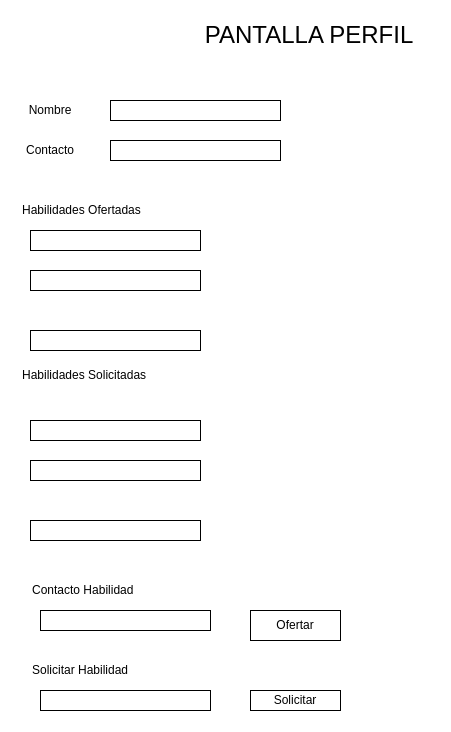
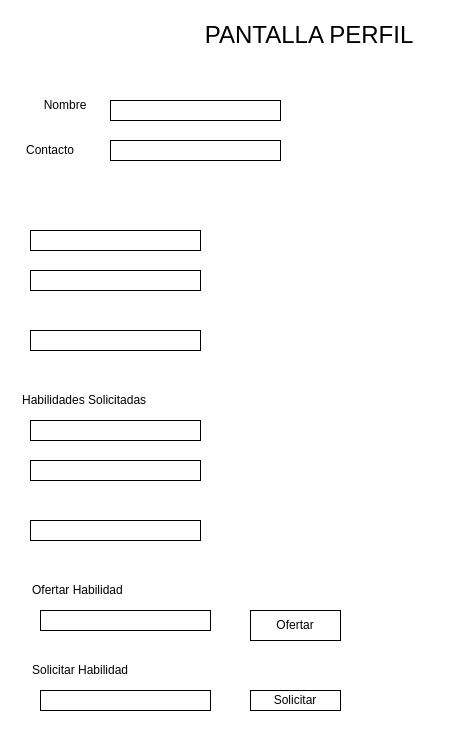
node "Nombre": moved (51, 111) -> (66, 106)
node "Habilidades Ofertadas": removed
node "Habilidades Solicitadas": moved (141, 376) -> (141, 401)
node "Contacto Habilidad": label "Contacto Habilidad" -> "Ofertar Habilidad"
